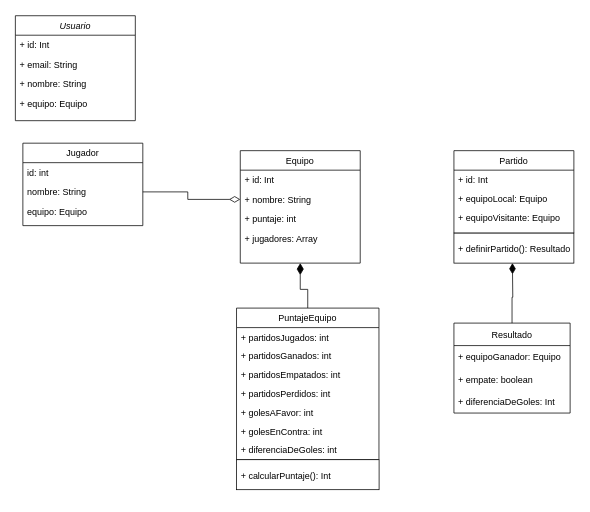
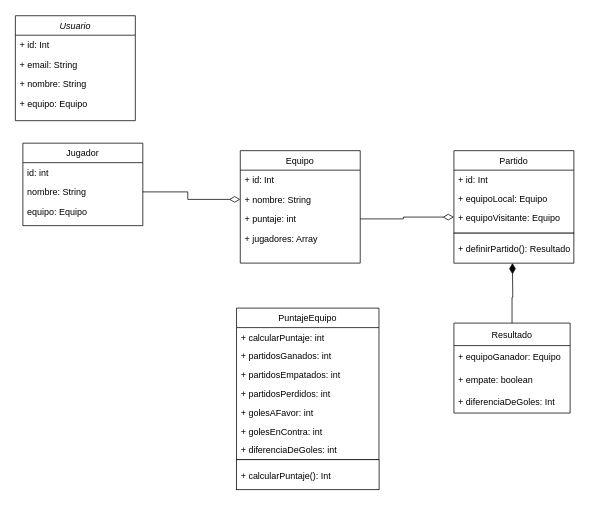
edge "+ puntaje: int" -> "+ equipoVisitante: Equipo": added
edge "PuntajeEquipo" -> "Equipo": removed
node "+ partidosJugados: int": label "+ partidosJugados: int" -> "+ calcularPuntaje: int"
